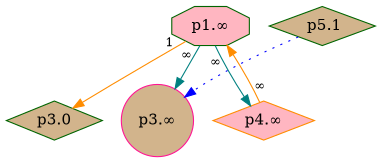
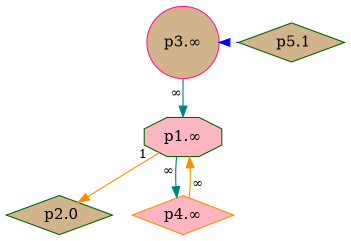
edge "p1.∞" -> "p3.∞": reversed
node "p3.0": label "p3.0" -> "p2.0"
